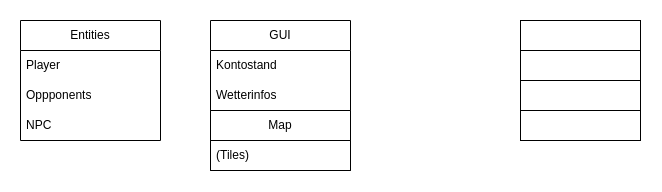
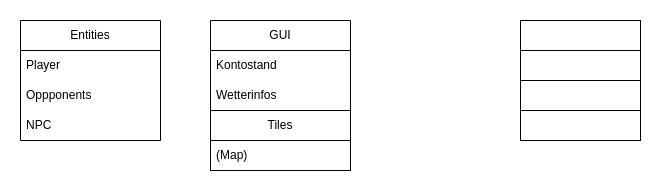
node "Map": label "Map" -> "Tiles"
node "(Tiles)": label "(Tiles)" -> "(Map)"
